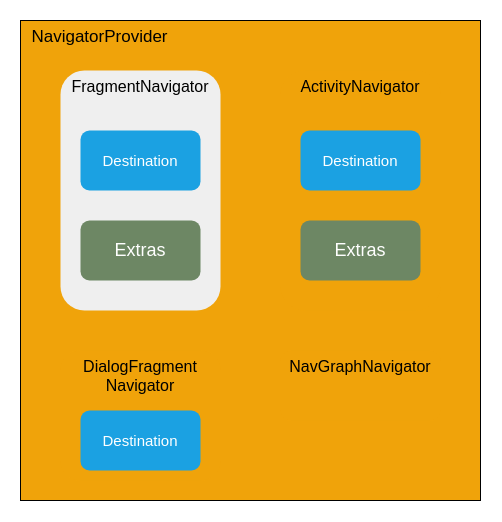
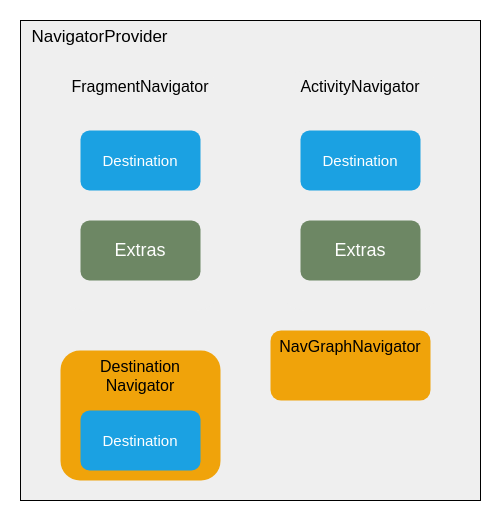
node "ActivityNavigator": fillcolor #f0a30a -> #efefef
node "NavigatorProvider": fillcolor #f0a30a -> #efefef
node "DialogFragment Navigator": label "DialogFragment Navigator" -> "Destination Navigator"
node "NavGraphNavigator": moved (361, 386) -> (351, 366)
